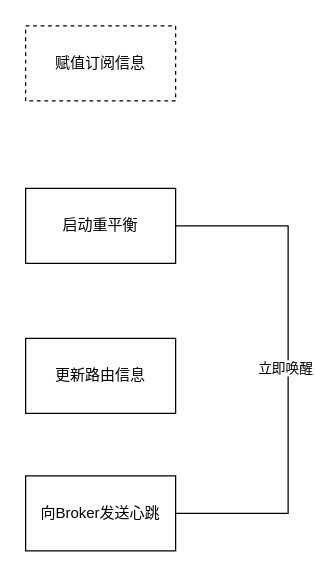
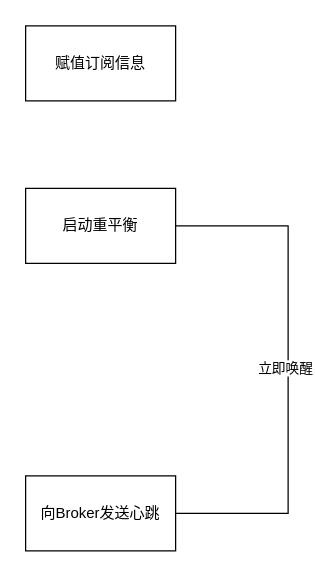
node "赋值订阅信息": style dashed -> solid
node "更新路由信息": removed
